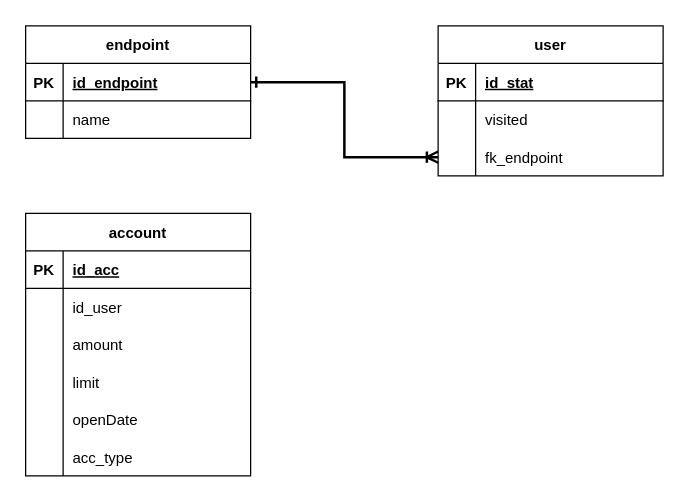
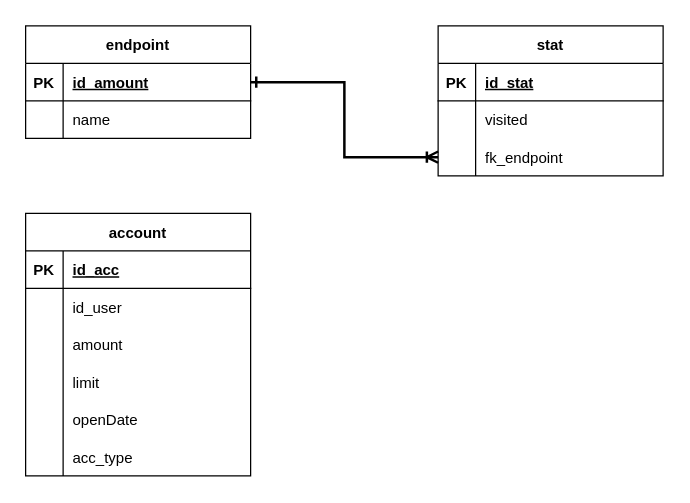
node "user": label "user" -> "stat"
node "id_endpoint": label "id_endpoint" -> "id_amount"
